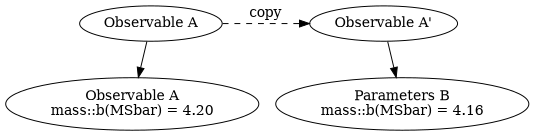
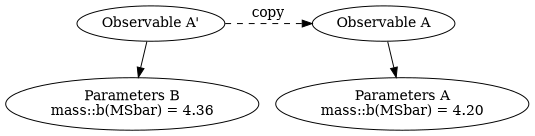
edge "Observable A" -> "Observable A'": reversed
node "Observable A mass::b(MSbar) = 4.20": label "Observable A mass::b(MSbar) = 4.20" -> "Parameters A mass::b(MSbar) = 4.20"
node "Parameters B mass::b(MSbar) = 4.16": label "Parameters B mass::b(MSbar) = 4.16" -> "Parameters B mass::b(MSbar) = 4.36"
